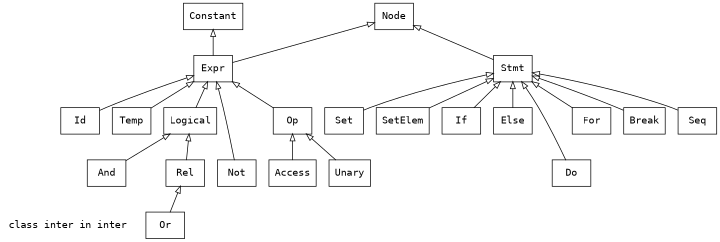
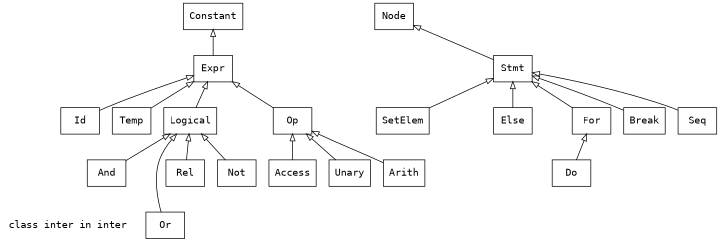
edge "Expr" -> "Node": removed
node "Set": removed
node "If": removed
edge "Do" -> "Stmt": now "Do" -> "For"
edge "Not" -> "Expr": now "Not" -> "Logical"
node "Arith": added
edge "Or" -> "Rel": now "Or" -> "Logical"
